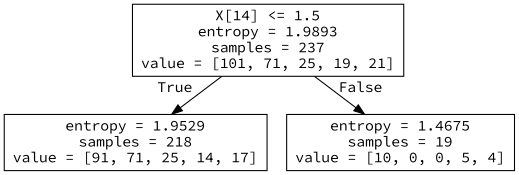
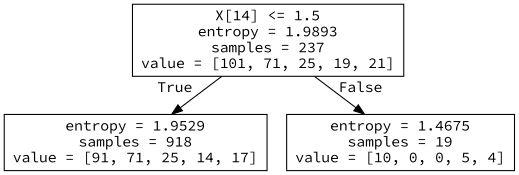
node "entropy = 1.9529 samples = 218 value = [91, 71, 25, 14, 17]": label "entropy = 1.9529 samples = 218 value = [91, 71, 25, 14, 17]" -> "entropy = 1.9529 samples = 918 value = [91, 71, 25, 14, 17]"
